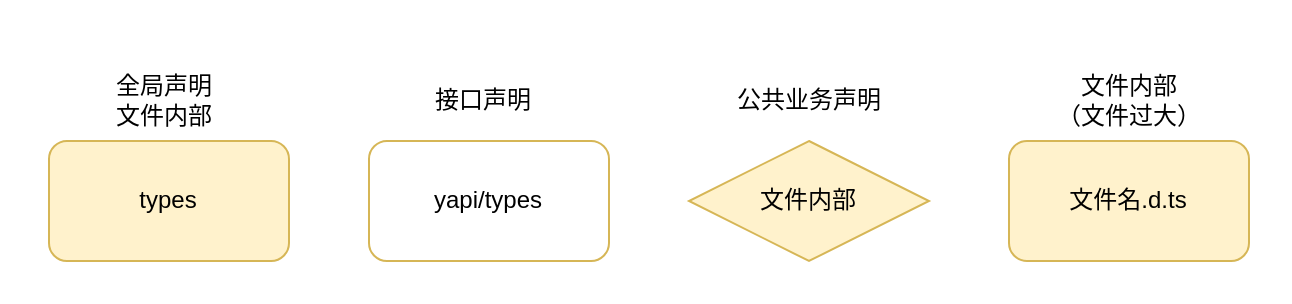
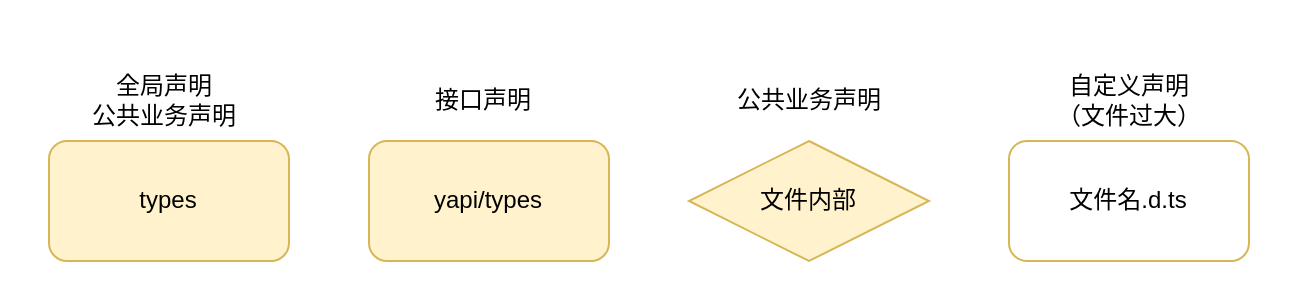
node "全局声明 文件内部": label "全局声明 文件内部" -> "全局声明 公共业务声明"
node "文件内部 （文件过大）": label "文件内部 （文件过大）" -> "自定义声明 （文件过大）"
node "yapi/types": fillcolor #ffffff -> #fff2cc
node "文件名.d.ts": fillcolor #fff2cc -> #ffffff
